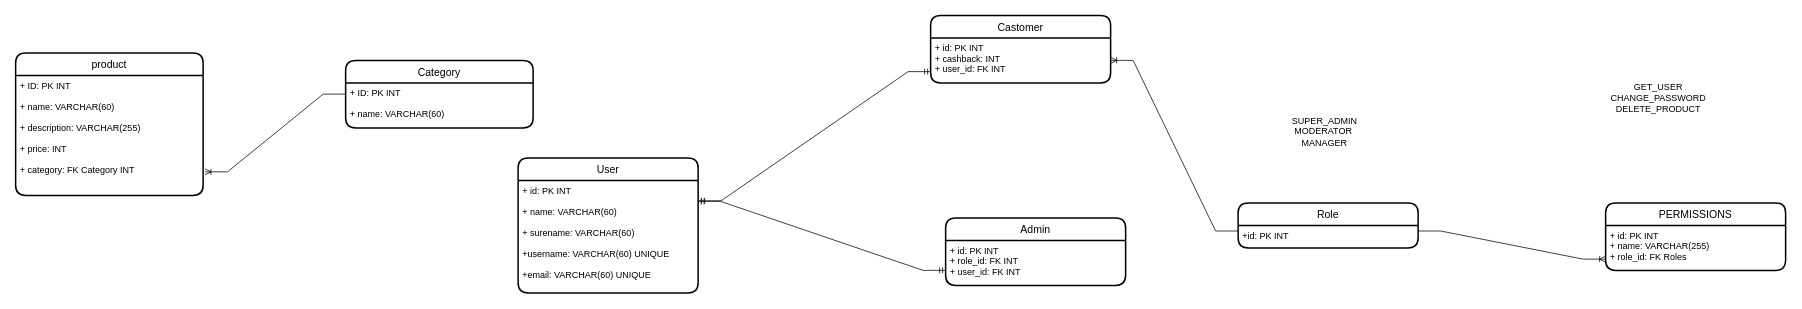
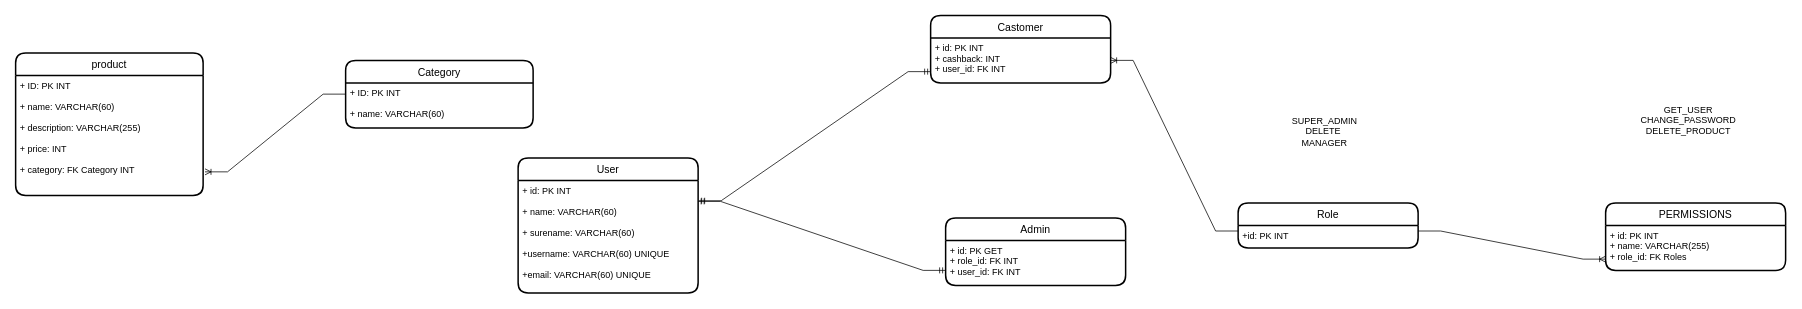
node "GET_USER CHANGE_PASSWORD DELETE_PRODUCT": moved (1658, 98) -> (1688, 120)
node "SUPER_ADMIN MODERATOR MANAGER": label "SUPER_ADMIN MODERATOR MANAGER" -> "SUPER_ADMIN DELETE MANAGER"
node "+ id: PK INT + role_id: FK INT + user_id: FK INT": label "+ id: PK INT + role_id: FK INT + user_id: FK INT" -> "+ id: PK GET + role_id: FK INT + user_id: FK INT"
